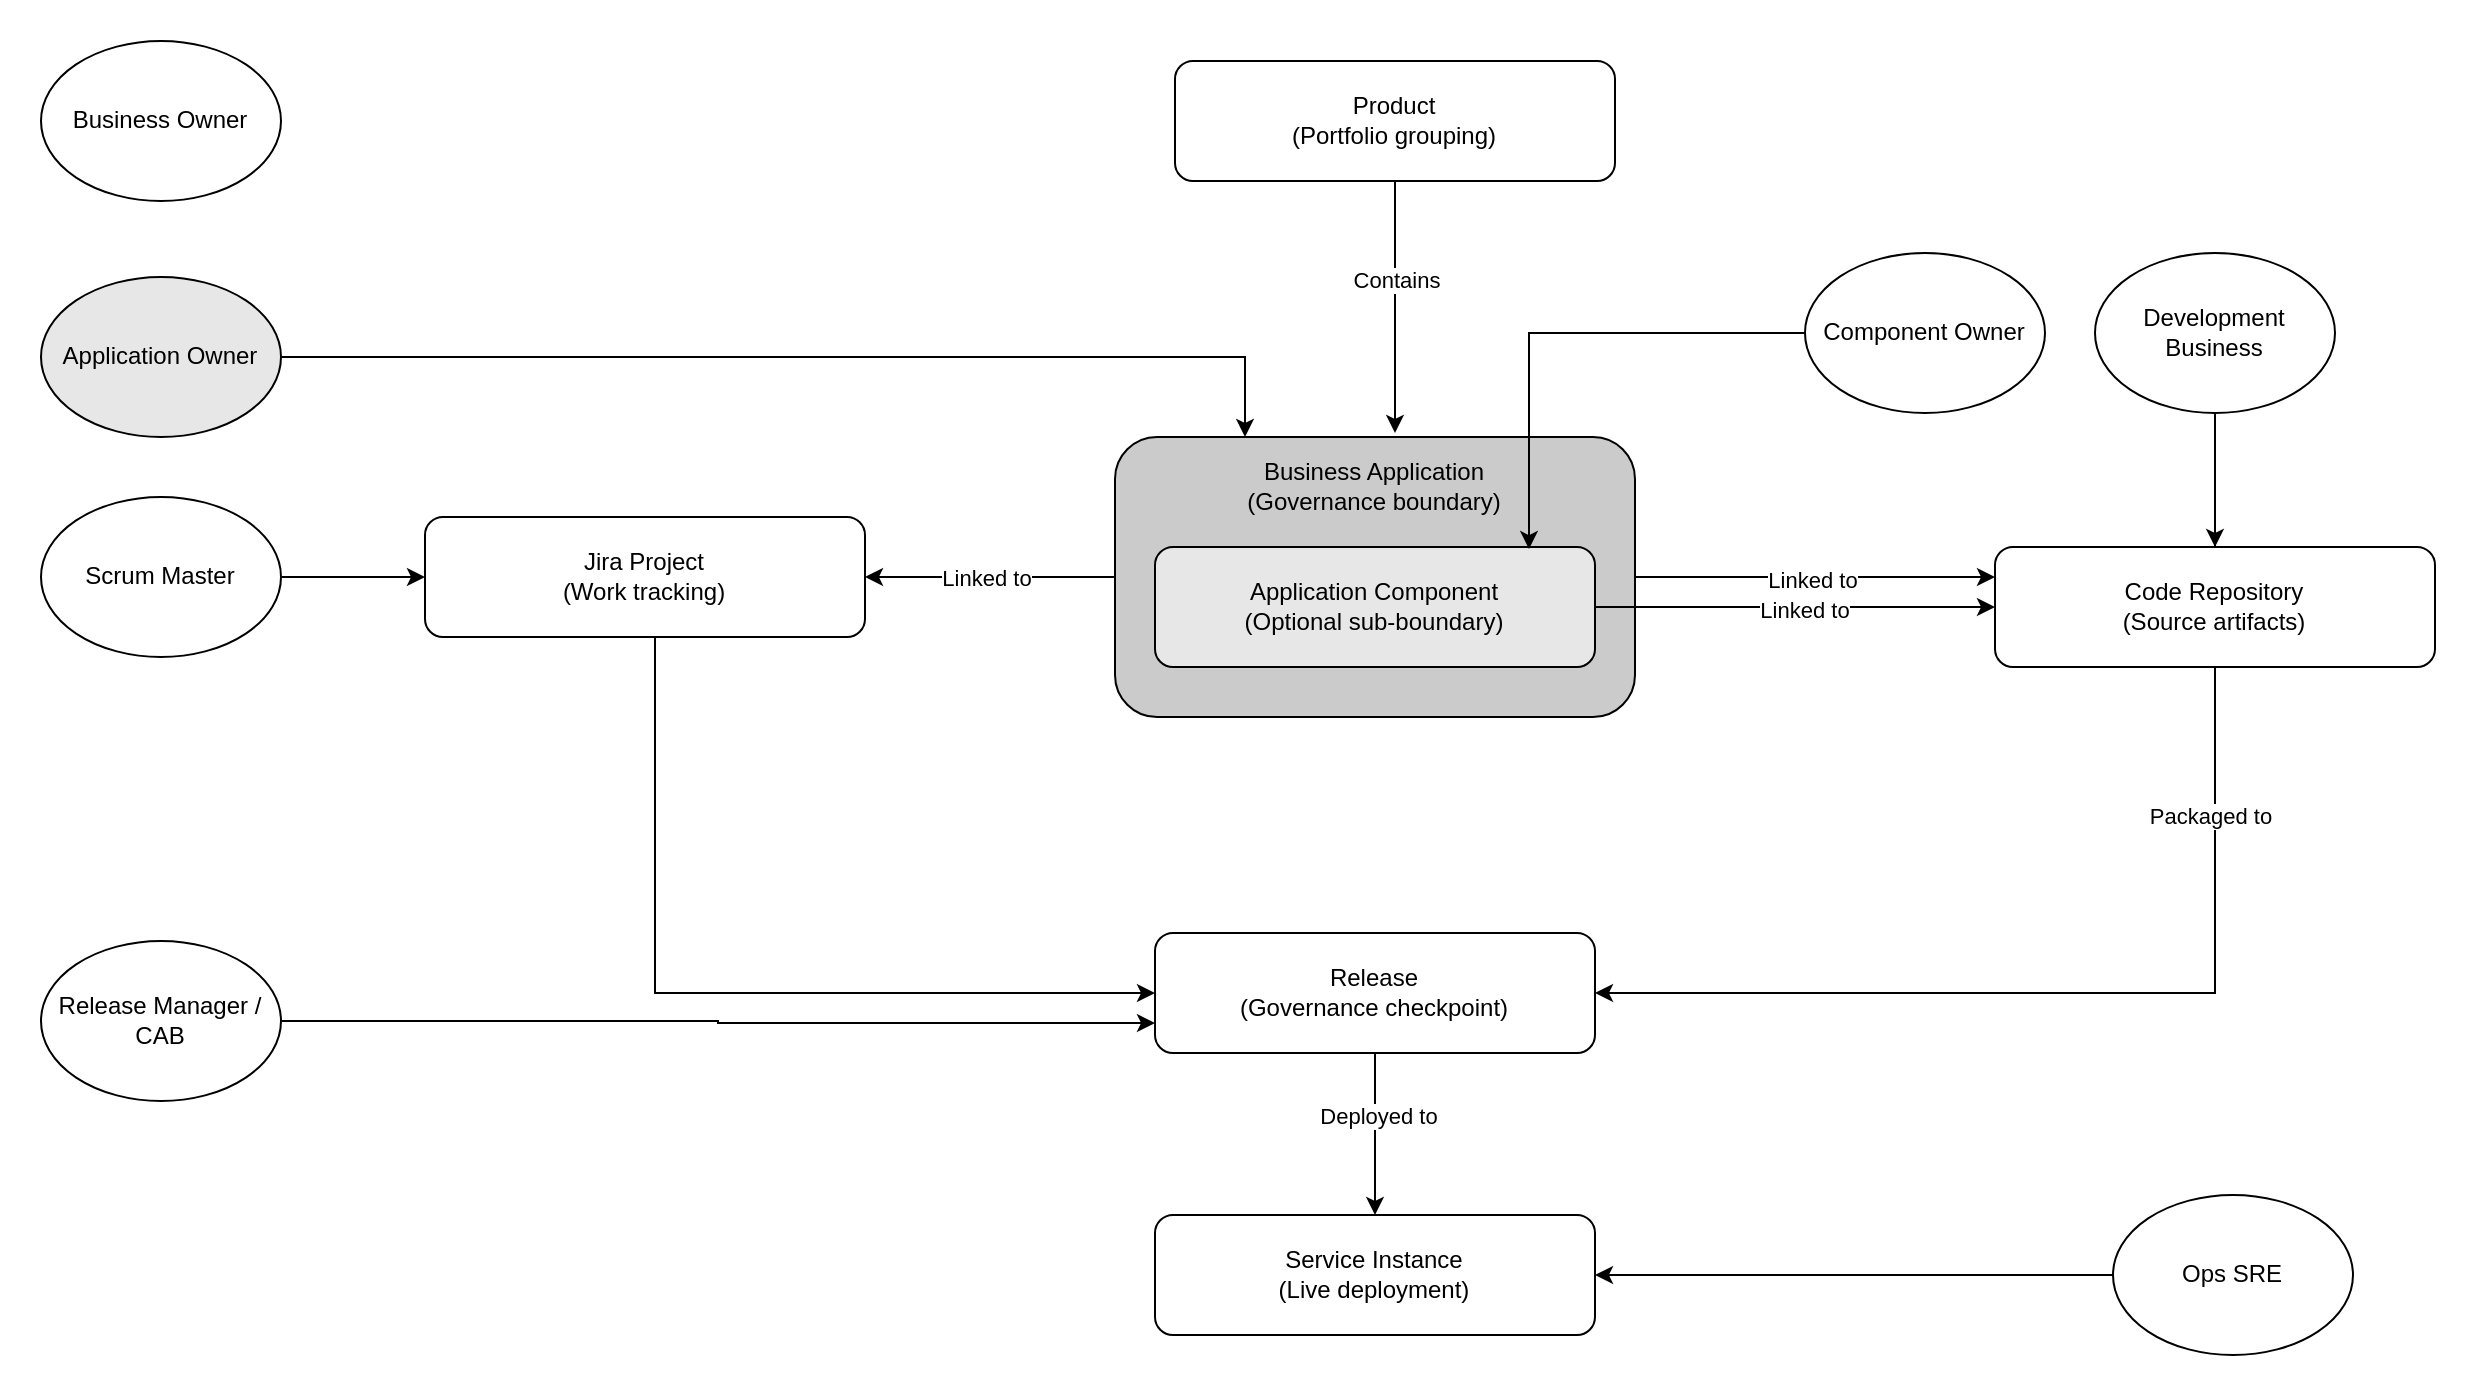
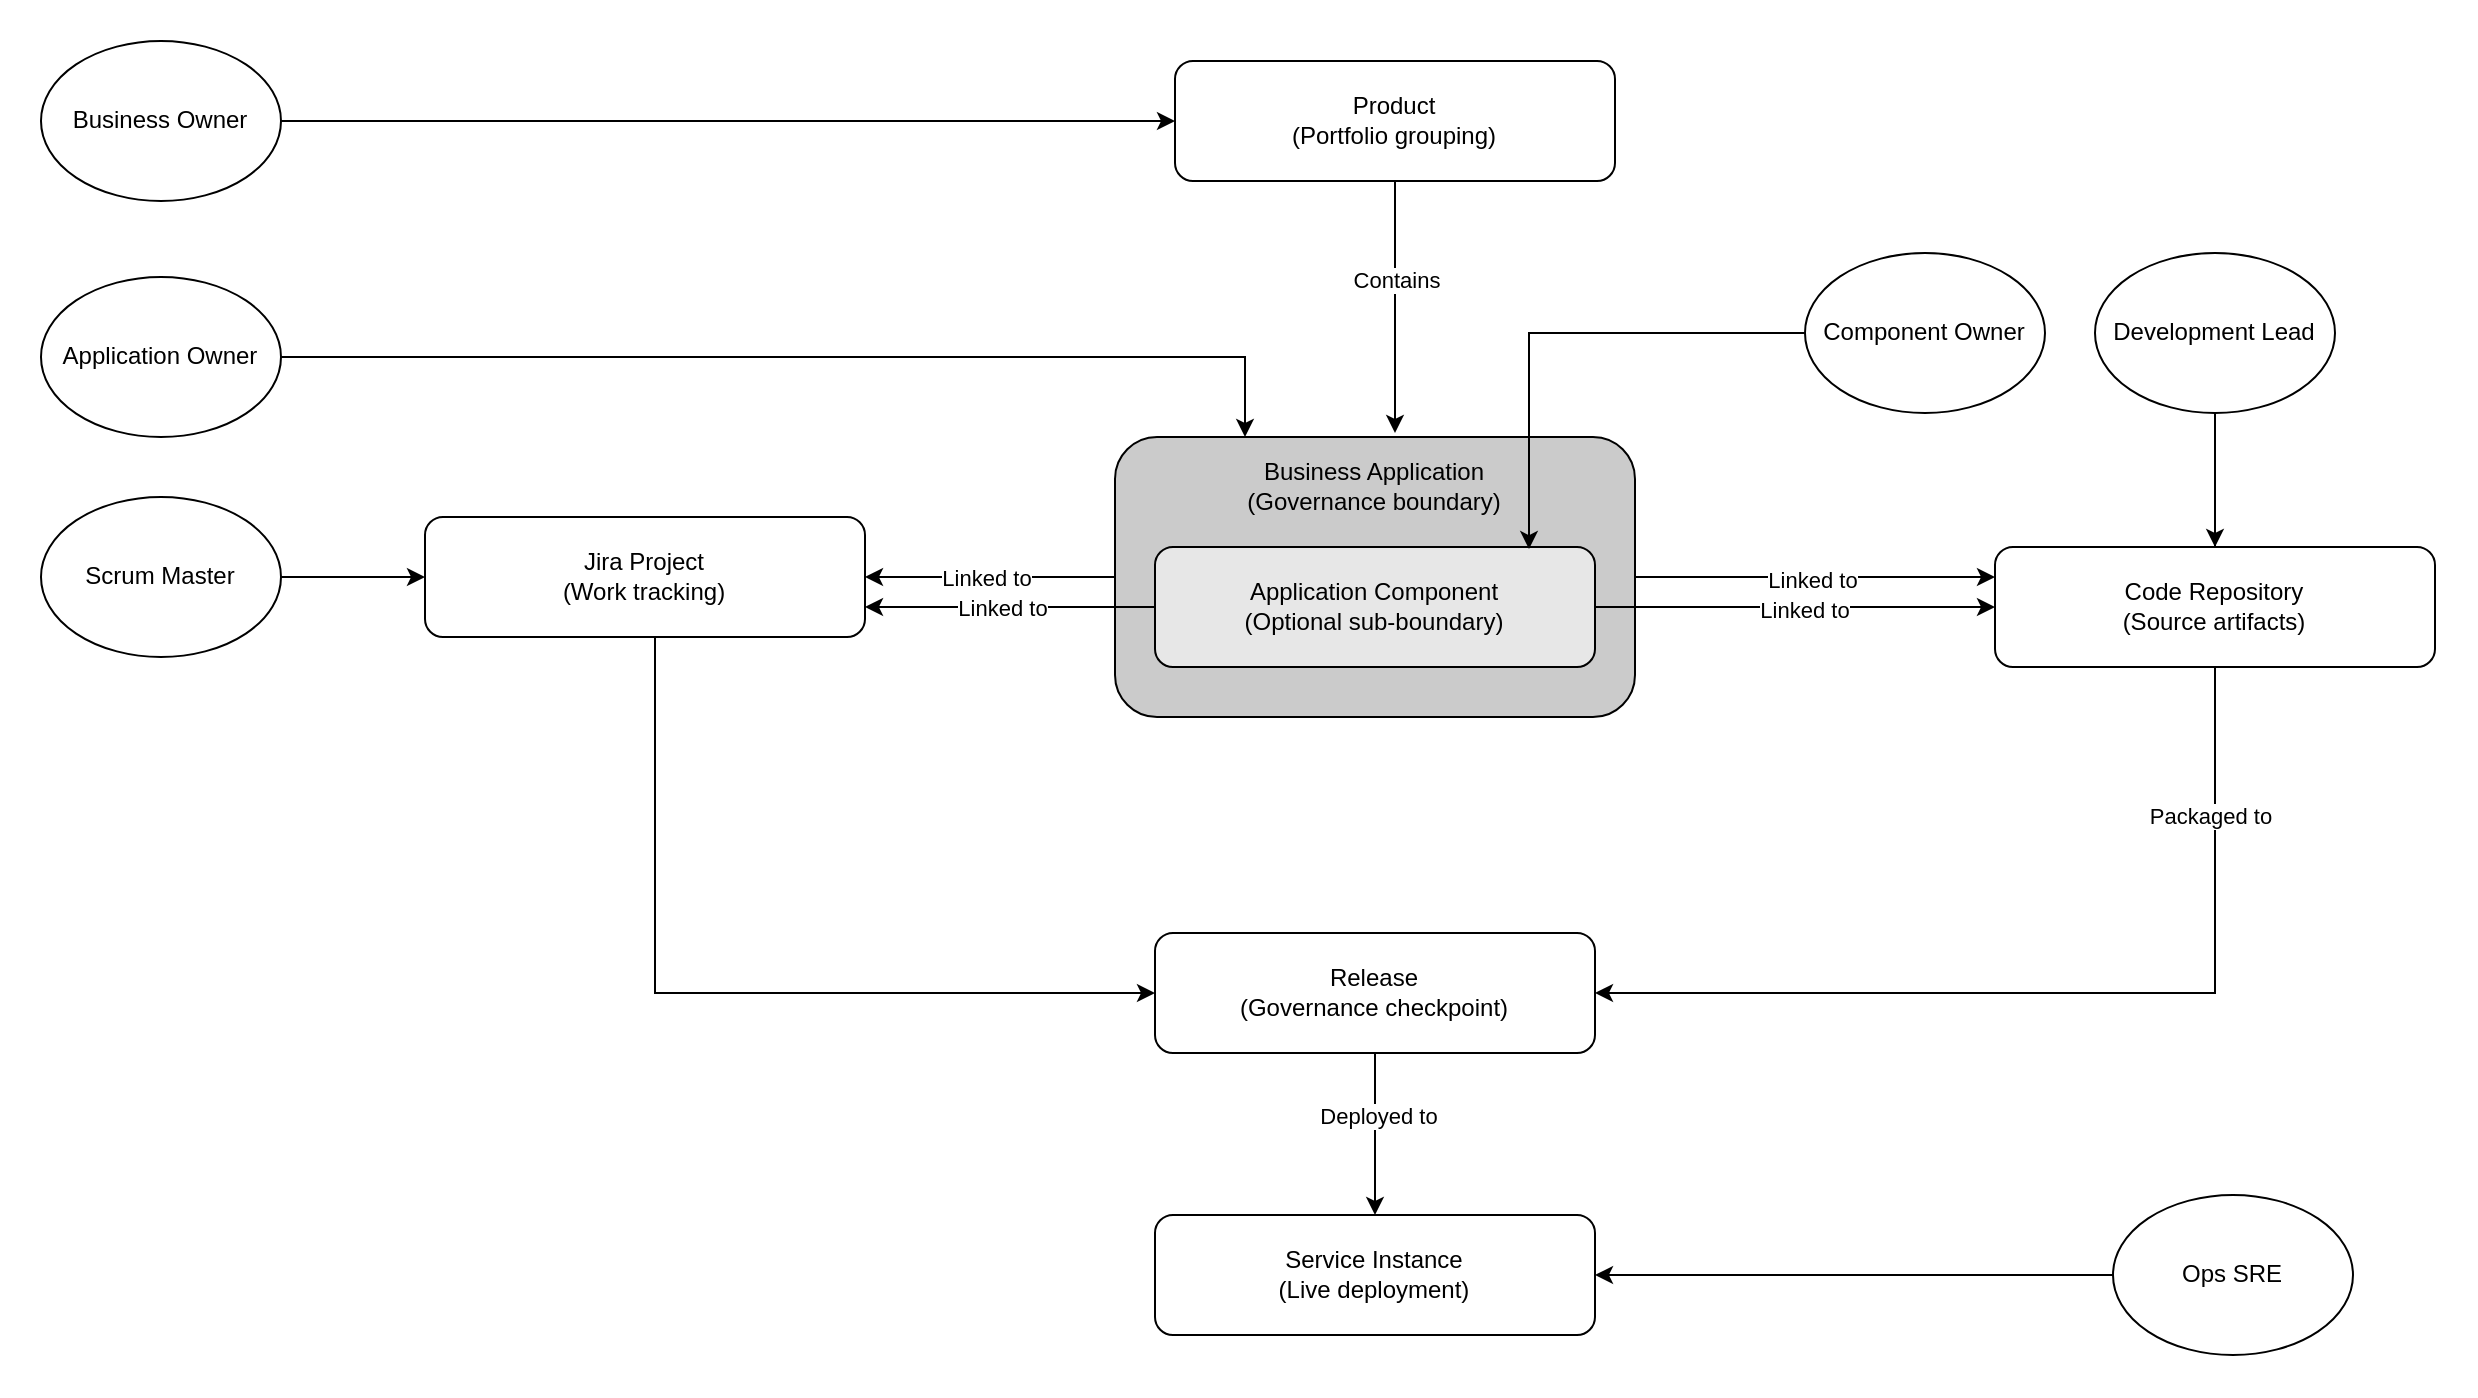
edge "Business Owner" -> "Product (Portfolio grouping)": added
node "Development Business": label "Development Business" -> "Development Lead"
node "Application Owner": fillcolor #e7e7e7 -> #ffffff
edge "Application Component (Optional sub-boundary)" -> "Jira Project (Work tracking)": added, label "Linked to"
node "Release Manager / CAB": removed
edge "Release Manager / CAB" -> "Release (Governance checkpoint)": removed
